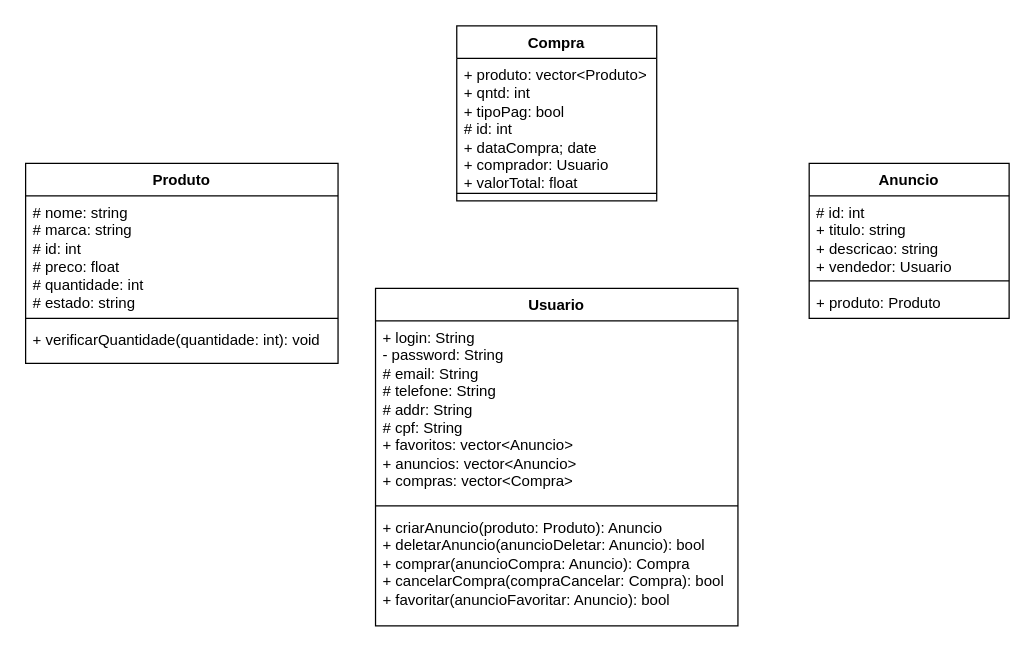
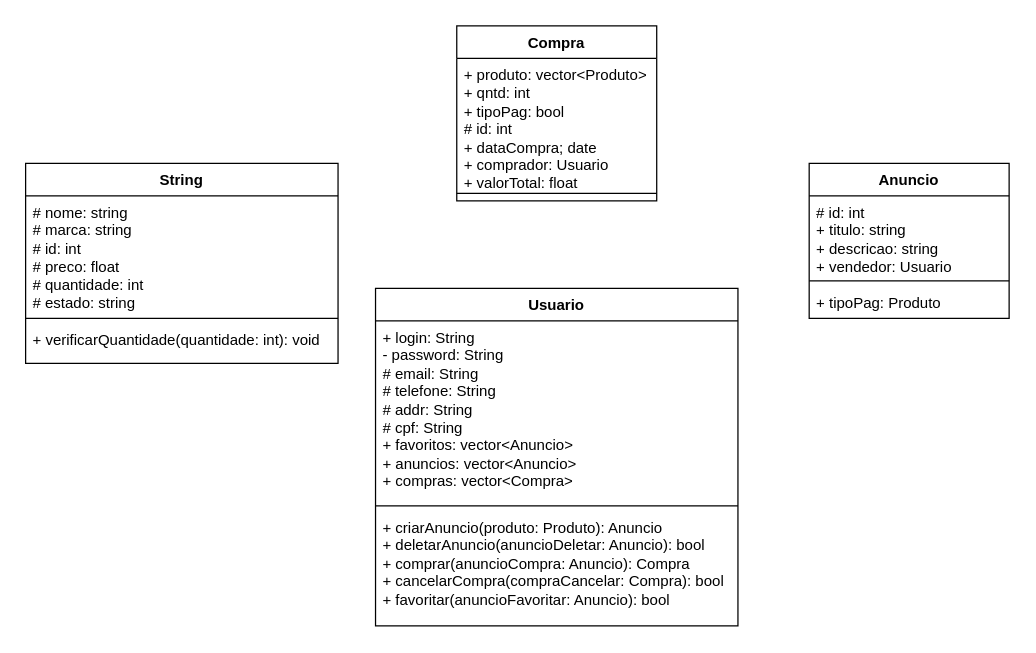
node "Produto": label "Produto" -> "String"
node "+ produto: Produto": label "+ produto: Produto" -> "+ tipoPag: Produto"
